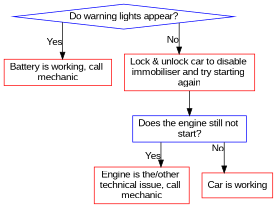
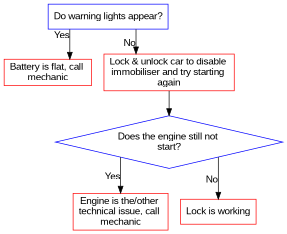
node "Do warning lights appear?": shape diamond -> box
node "Battery is working, call mechanic": label "Battery is working, call mechanic" -> "Battery is flat, call mechanic"
node "Does the engine still not start?": shape box -> diamond
node "Car is working": label "Car is working" -> "Lock is working"
